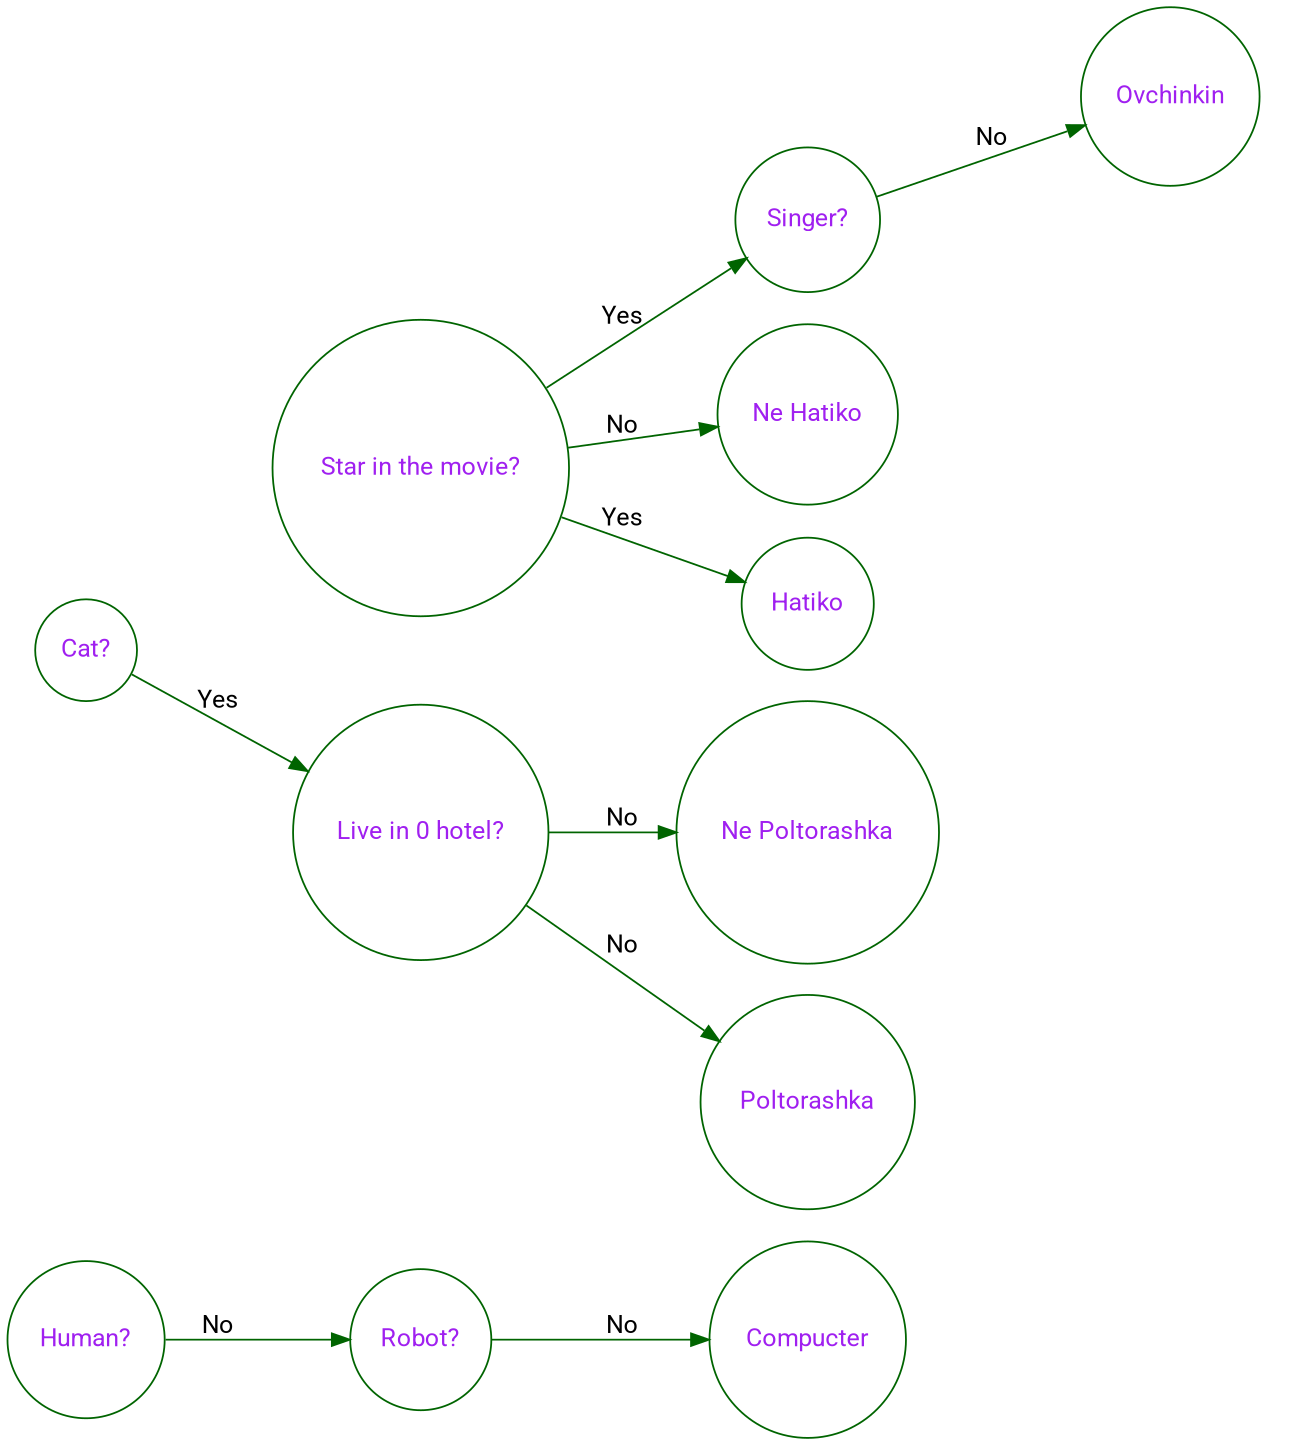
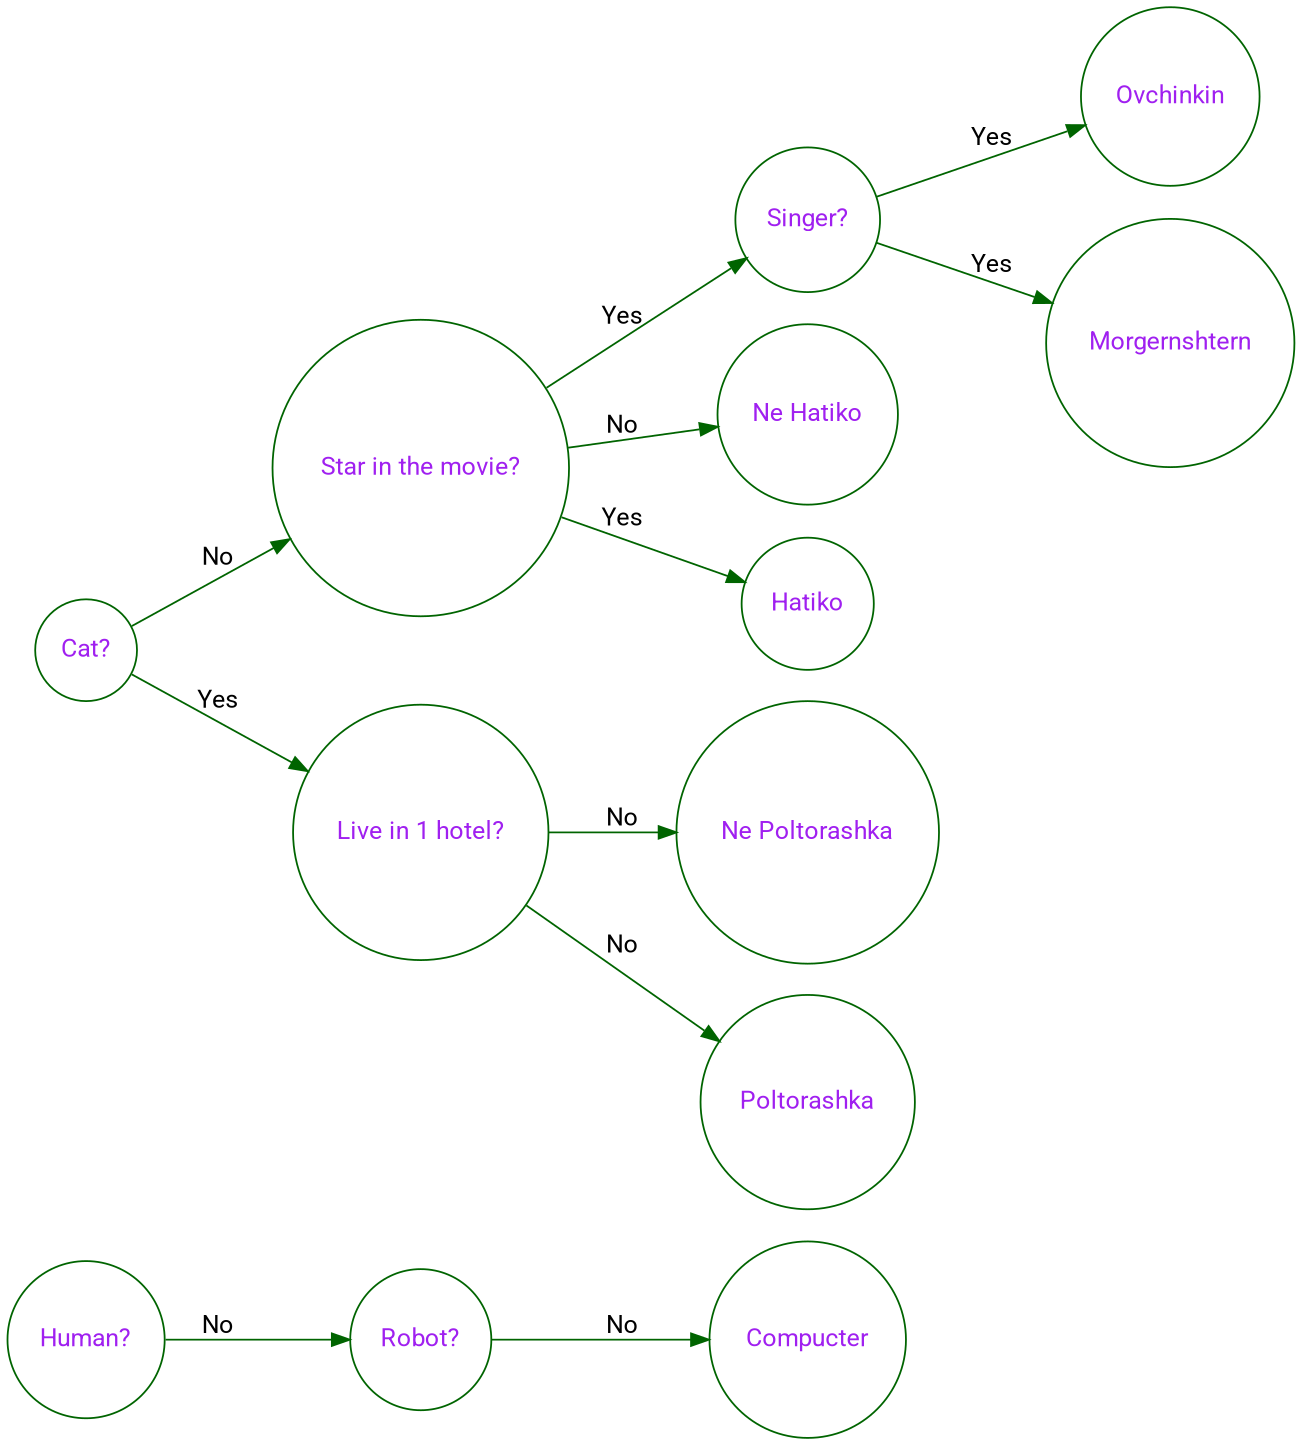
edge "Singer?" -> "Ovchinkin": label "No" -> "Yes"
node "Morgernshtern": added
edge "Cat?" -> "Star in the movie?": added, label "No"
node "Live in 0 hotel?": label "Live in 0 hotel?" -> "Live in 1 hotel?"
